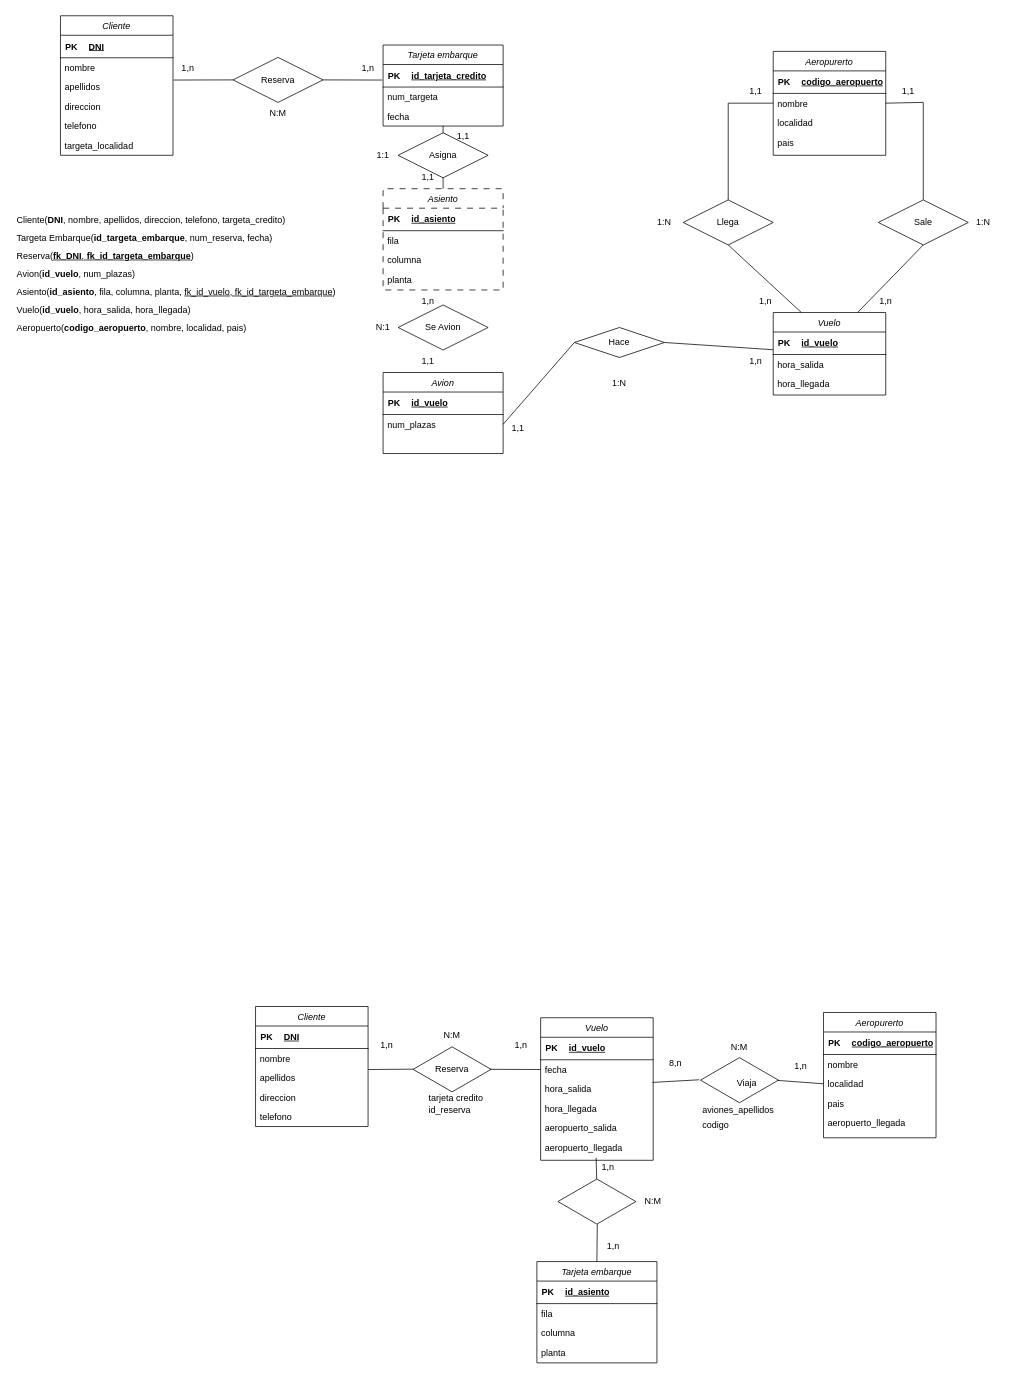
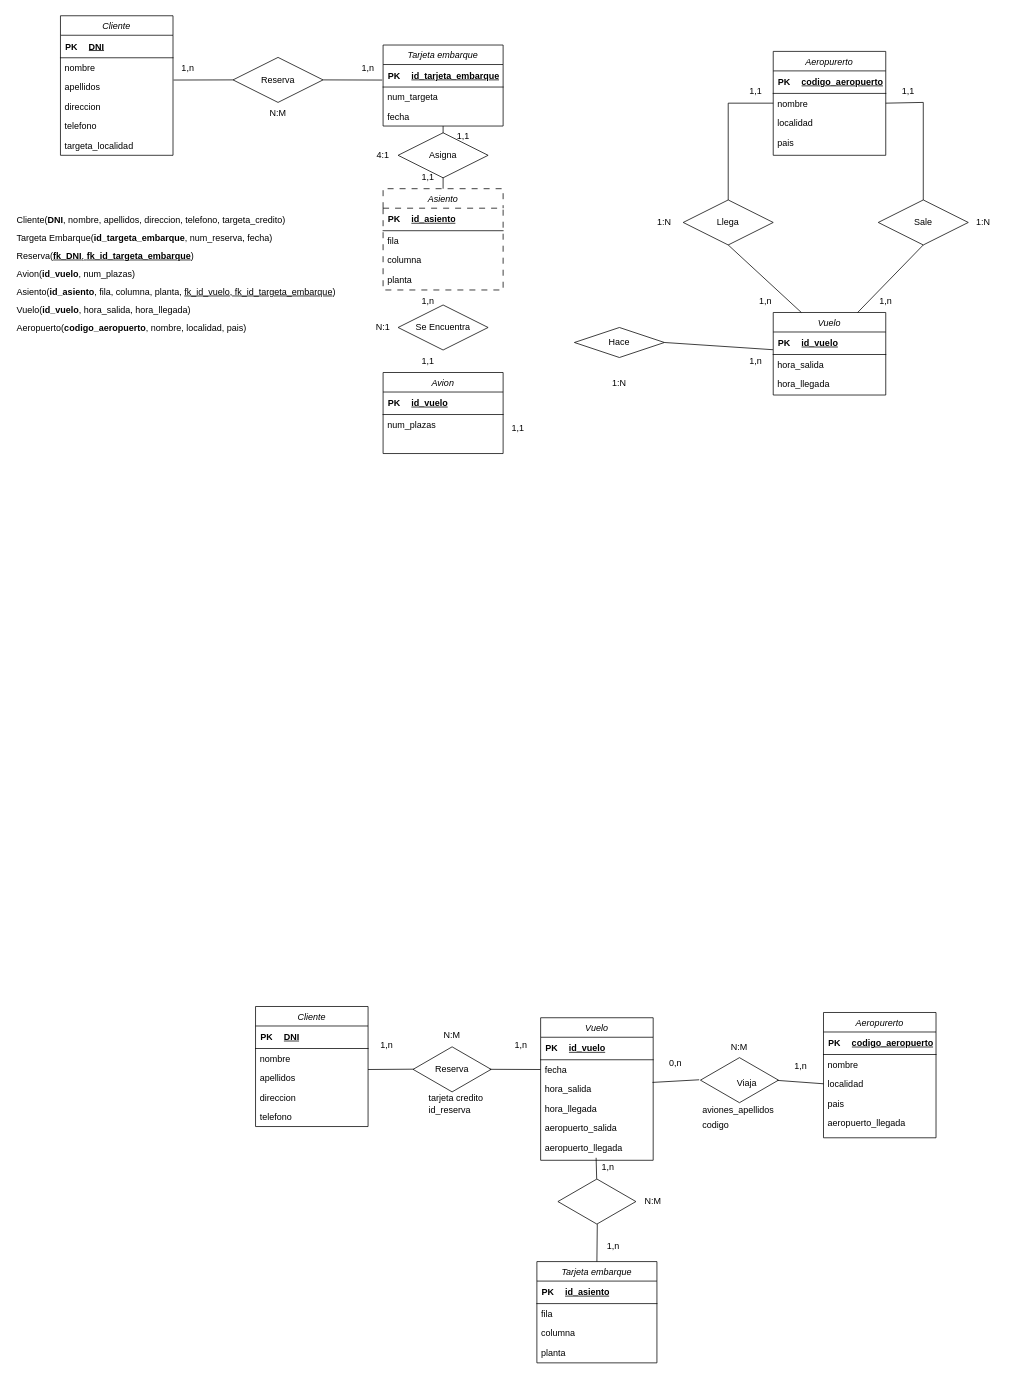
node "id_tarjeta_credito": label "id_tarjeta_credito" -> "id_tarjeta_embarque"
node "1:1": label "1:1" -> "4:1"
node "Se Avion": label "Se Avion" -> "Se Encuentra"
edge "Hace" -- "num_plazas": removed
node "8,n": label "8,n" -> "0,n"
